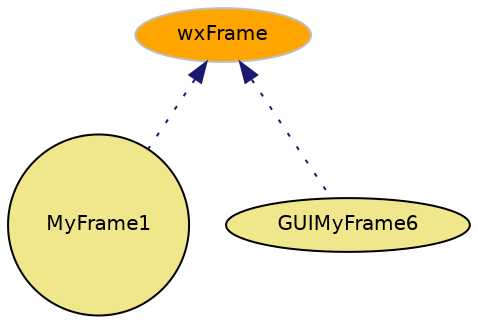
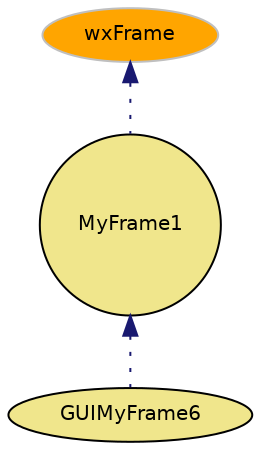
edge "GUIMyFrame6" -> "wxFrame": now "GUIMyFrame6" -> "MyFrame1"
